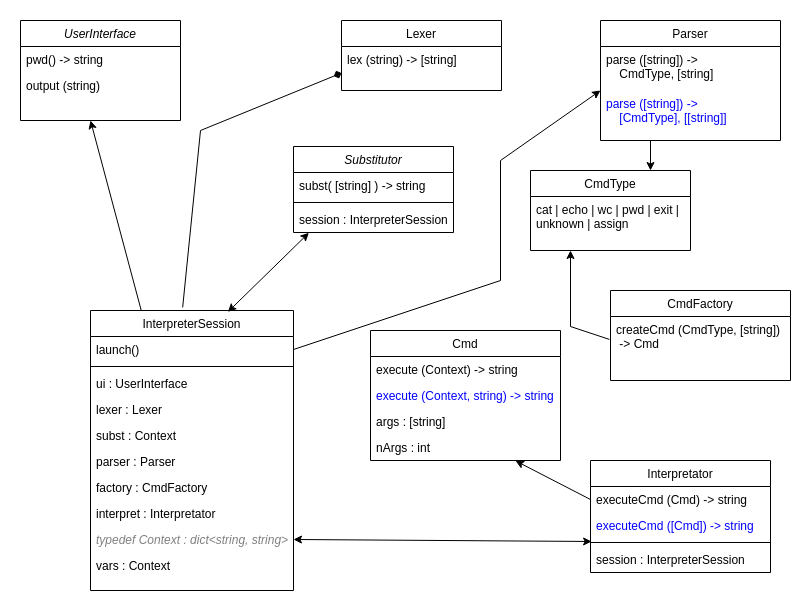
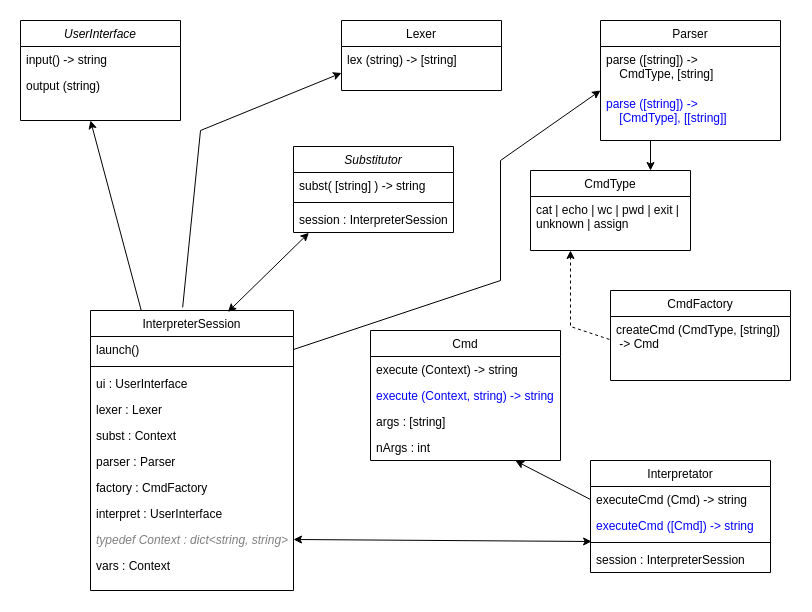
node "pwd() -> string": label "pwd() -> string" -> "input() -> string"
edge "InterpreterSession" -> "Lexer": arrowhead diamond -> classic
edge "createCmd (CmdType, [string]) -> Cmd" -> "CmdType": style solid -> dashed
node "interpret : Interpretator": label "interpret : Interpretator" -> "interpret : UserInterface"
